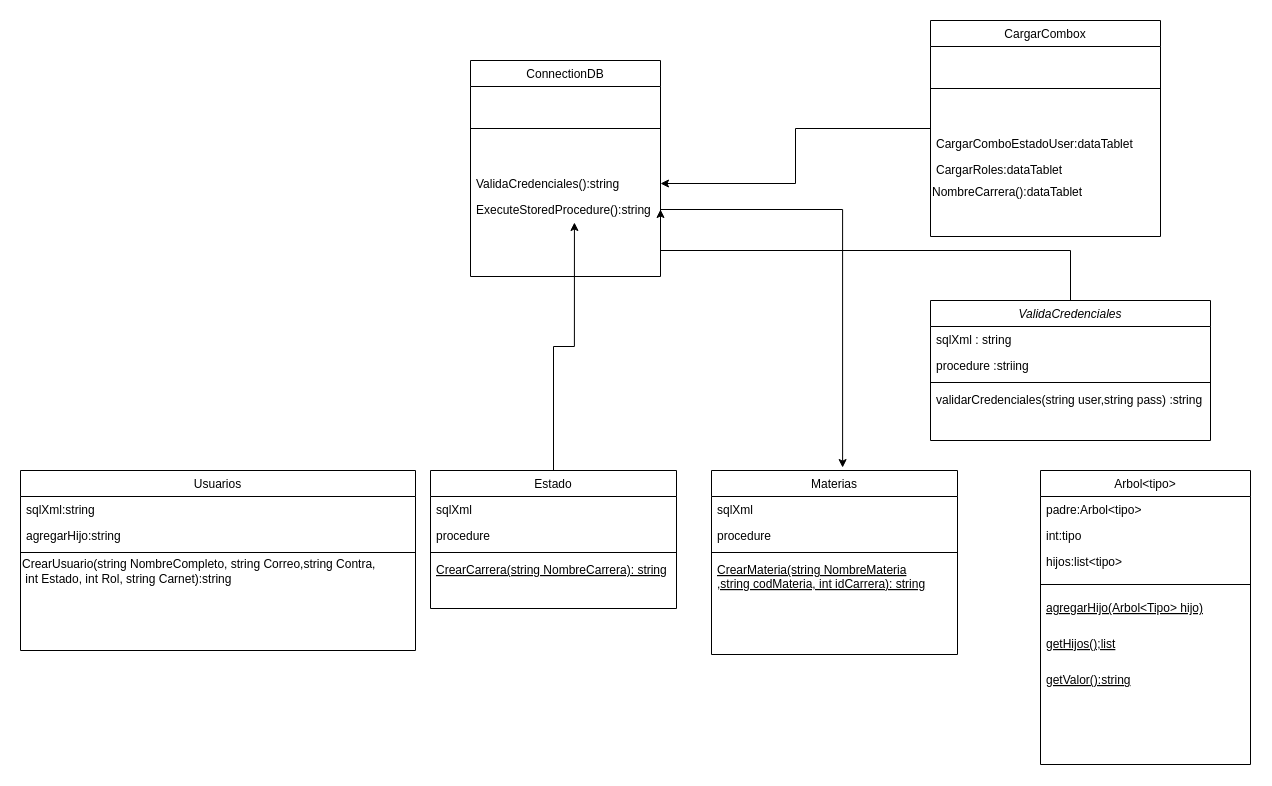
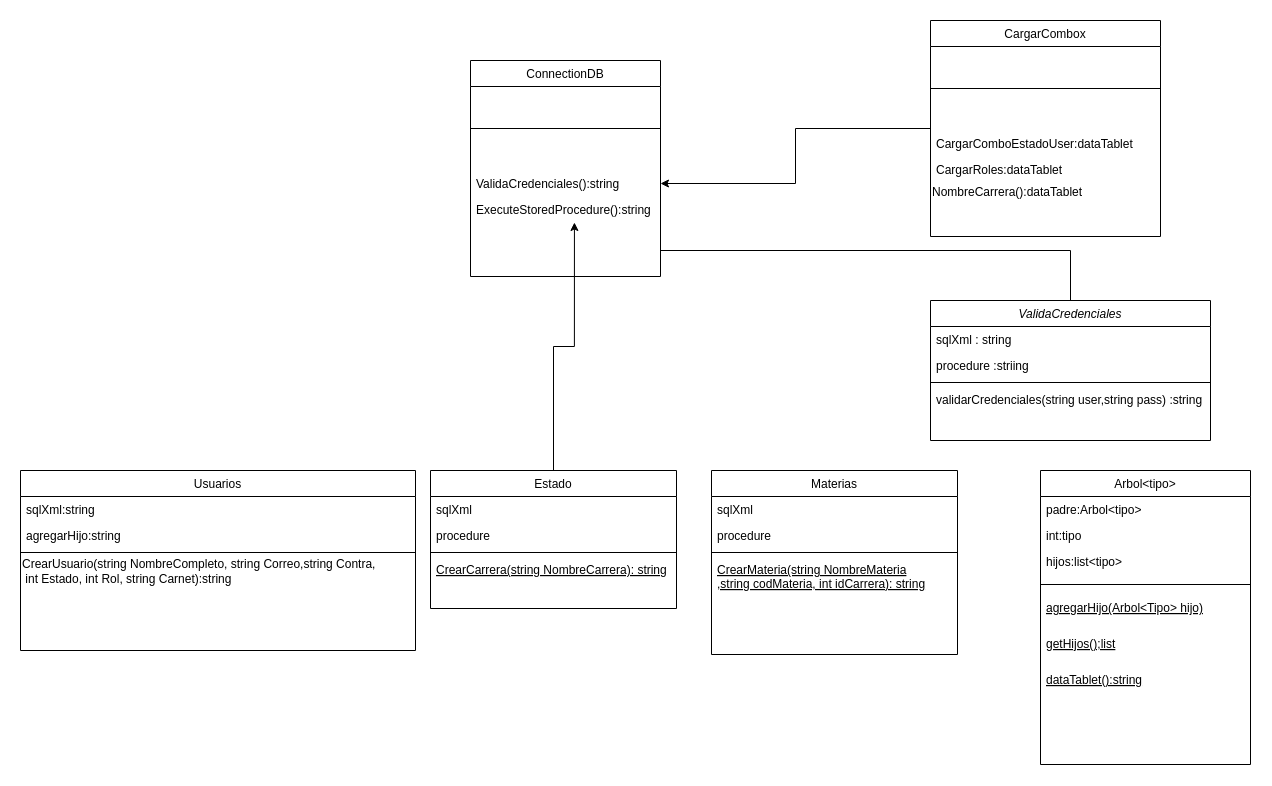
edge "ExecuteStoredProcedure():string" -> "Materias": removed
edge "ValidaCredenciales" -> "ExecuteStoredProcedure():string": arrowhead classic -> none
node "getValor():string": label "getValor():string" -> "dataTablet():string"
